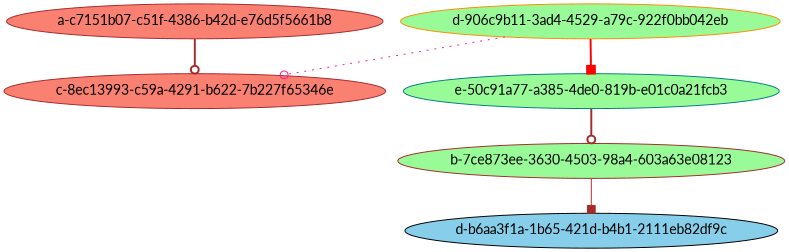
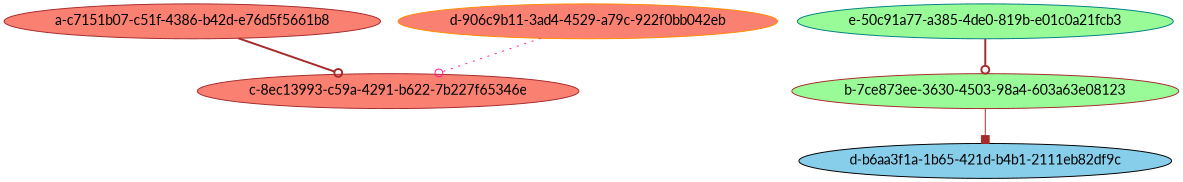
node "d-906c9b11-3ad4-4529-a79c-922f0bb042eb": fillcolor palegreen -> salmon
edge "d-906c9b11-3ad4-4529-a79c-922f0bb042eb" -> "e-50c91a77-a385-4de0-819b-e01c0a21fcb3": removed
